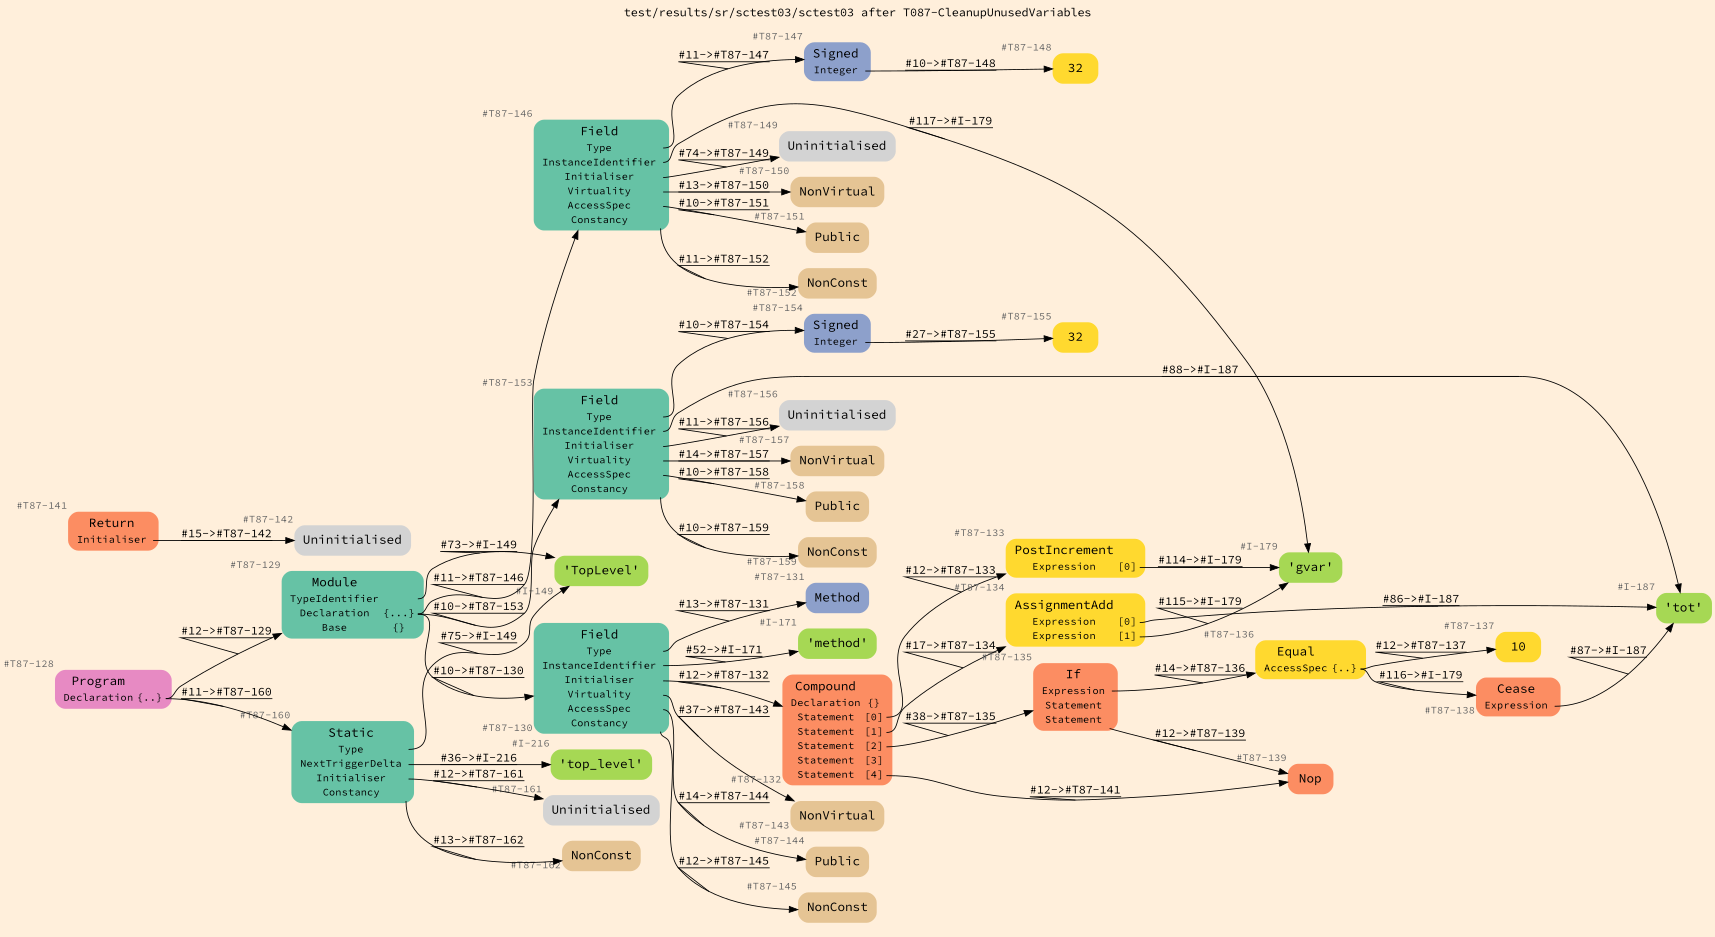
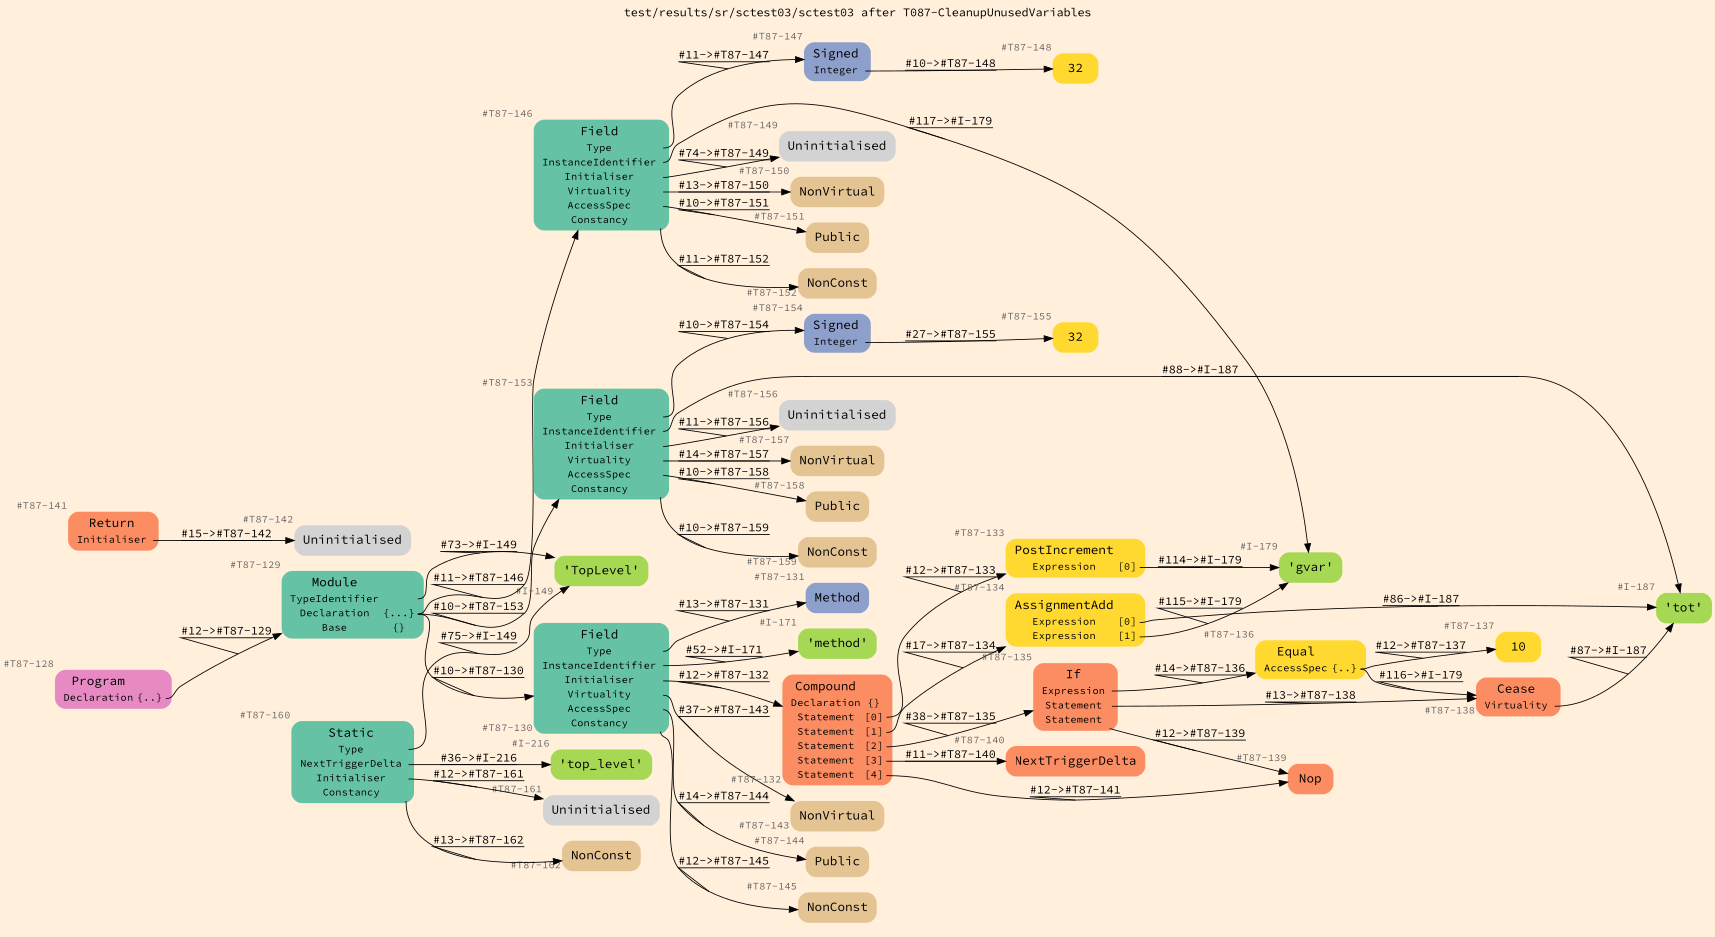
edge "If" -> "Cease": added, label "#13->#T87-138"
node "Cease": text "Expression" -> "Virtuality"
edge "Program" -> "Static": removed, label "#11->#T87-160"
node "NextTriggerDelta": added
